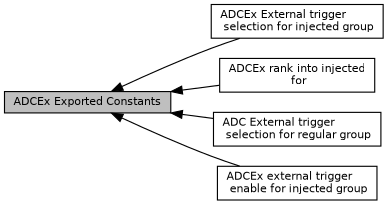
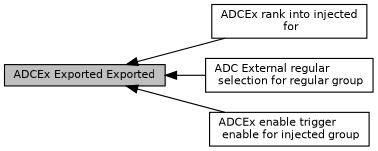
node "ADCEx External trigger selection for injected group": removed
node "ADCEx Exported Constants": label "ADCEx Exported Constants" -> "ADCEx Exported Exported"
node "ADC External trigger selection for regular group": label "ADC External trigger selection for regular group" -> "ADC External regular selection for regular group"
node "ADCEx external trigger enable for injected group": label "ADCEx external trigger enable for injected group" -> "ADCEx enable trigger enable for injected group"
